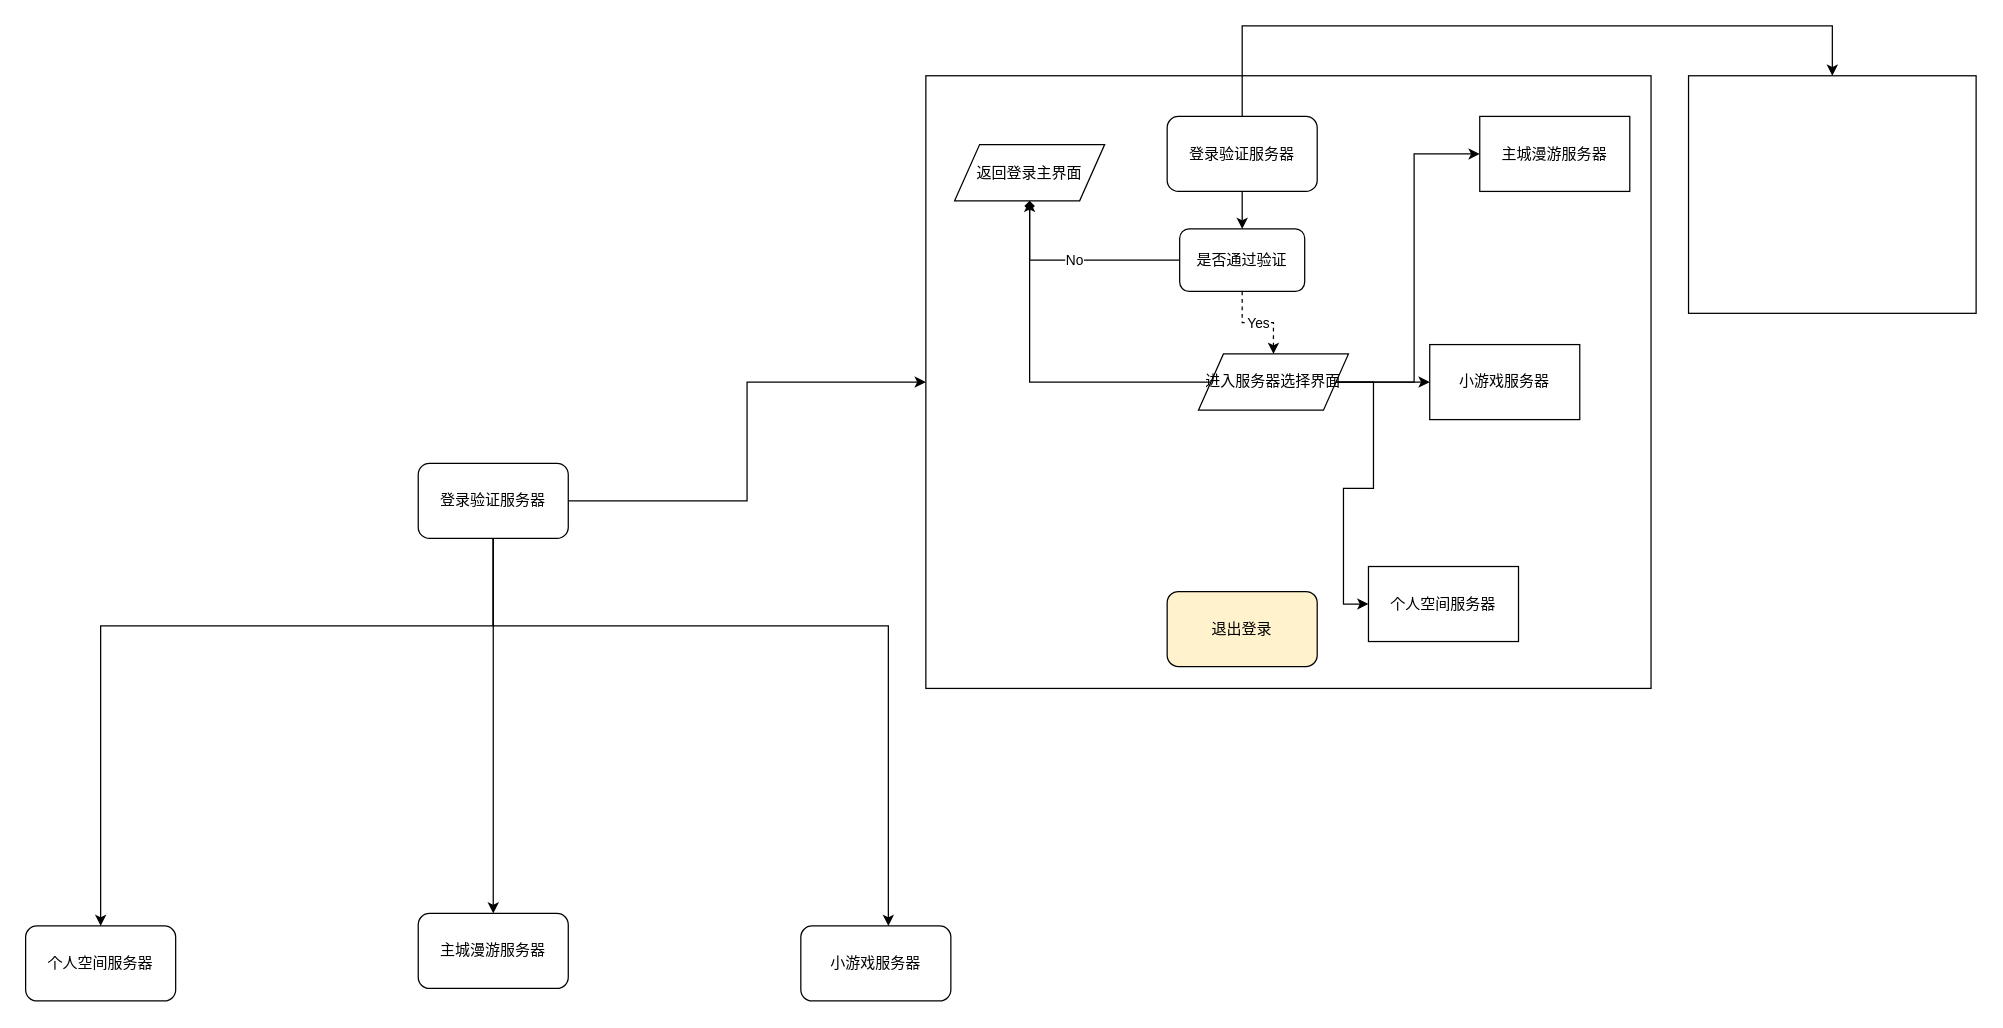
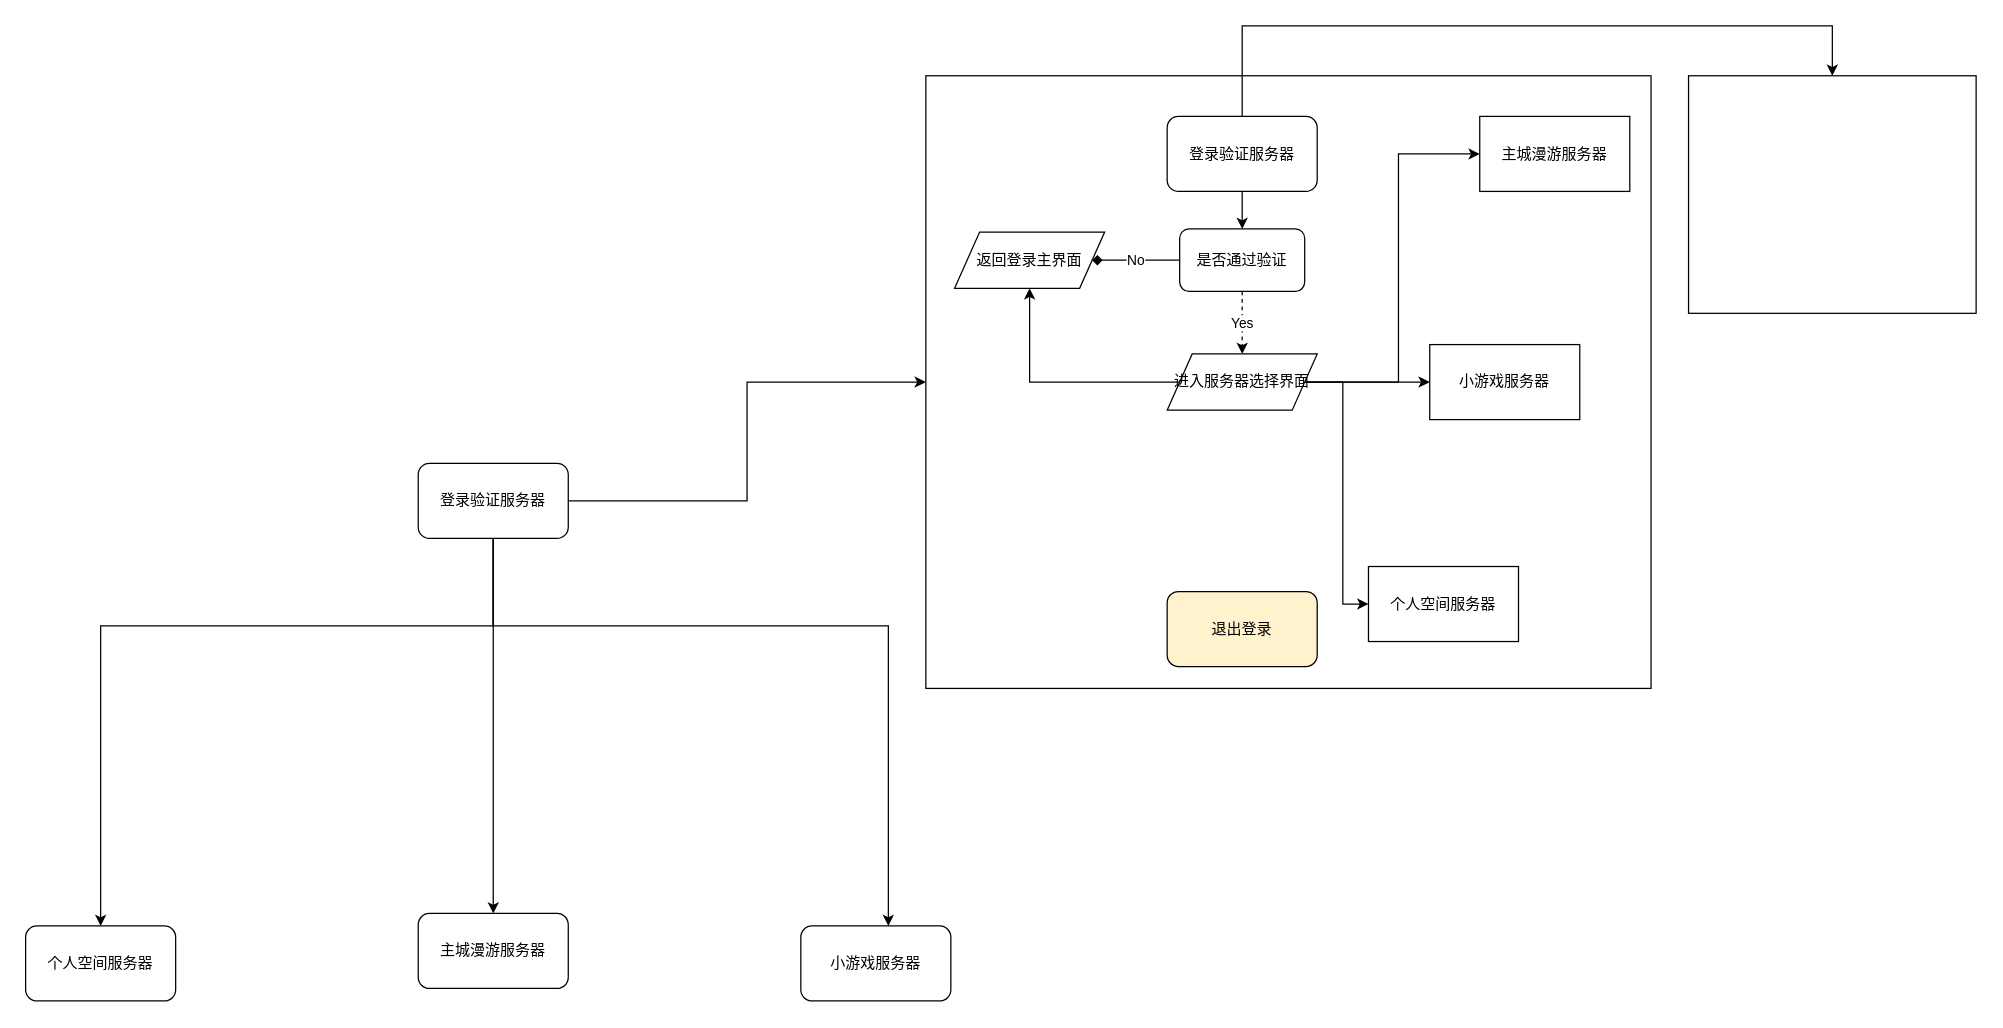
node "返回登录主界面": moved (1029, 173) -> (1029, 260)
node "进入服务器选择界面": moved (1273, 382) -> (1242, 382)
